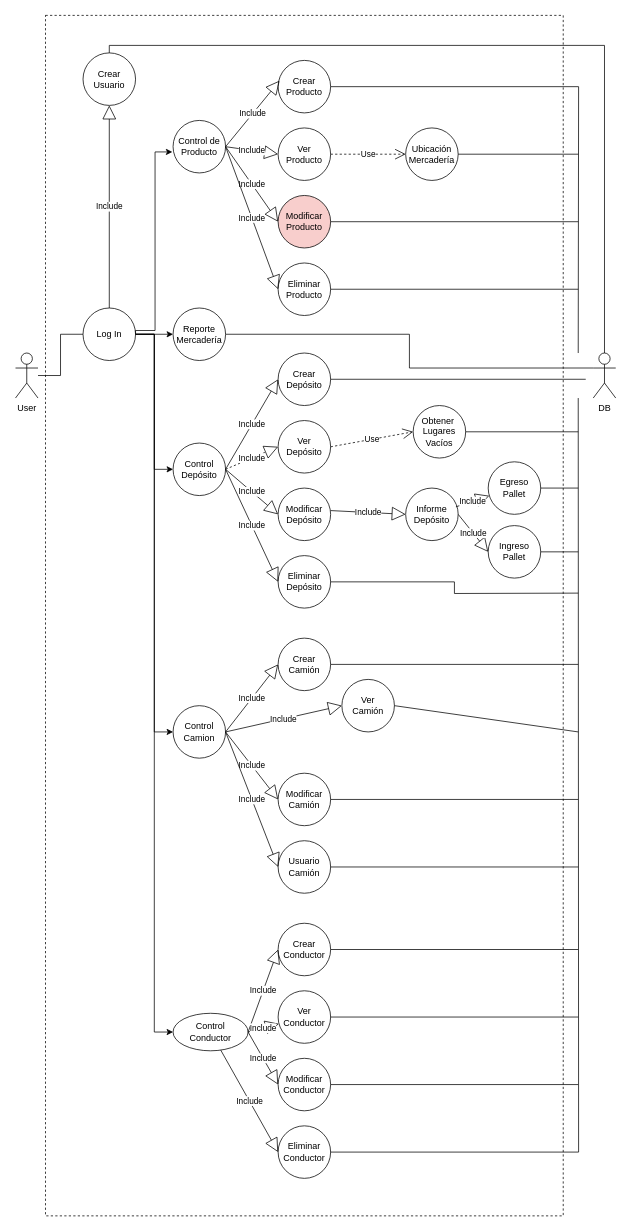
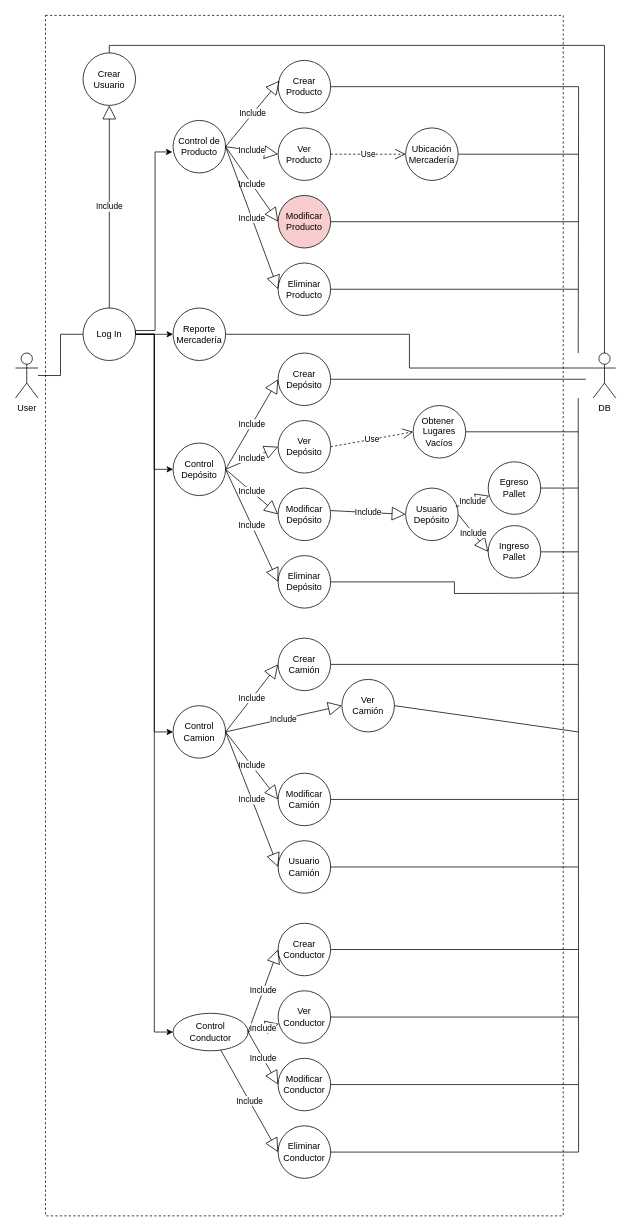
edge "Control Depósito" -> "Ver Depósito": style dashed -> solid
node "Informe Depósito": label "Informe Depósito" -> "Usuario Depósito"
